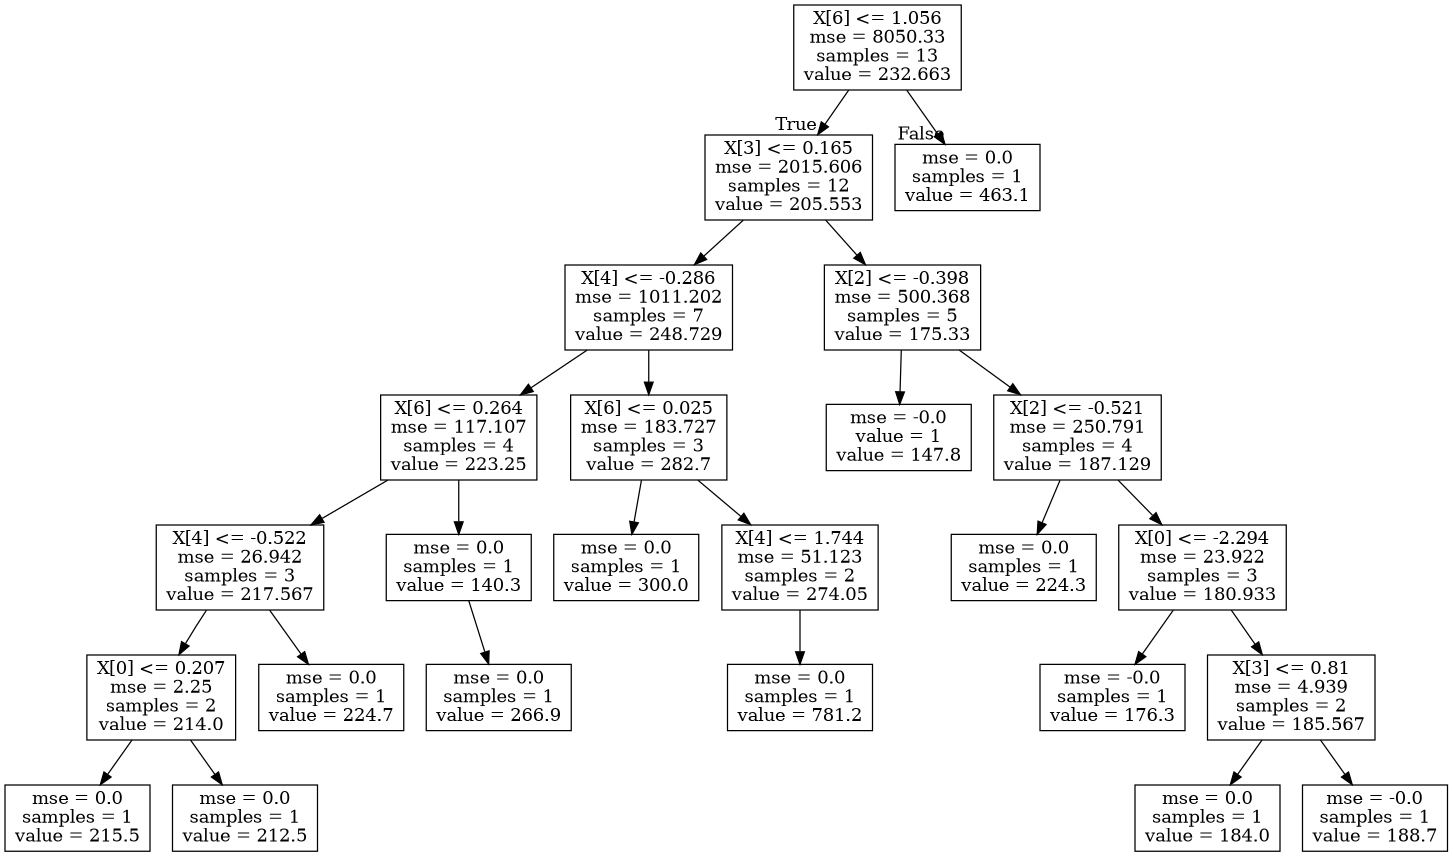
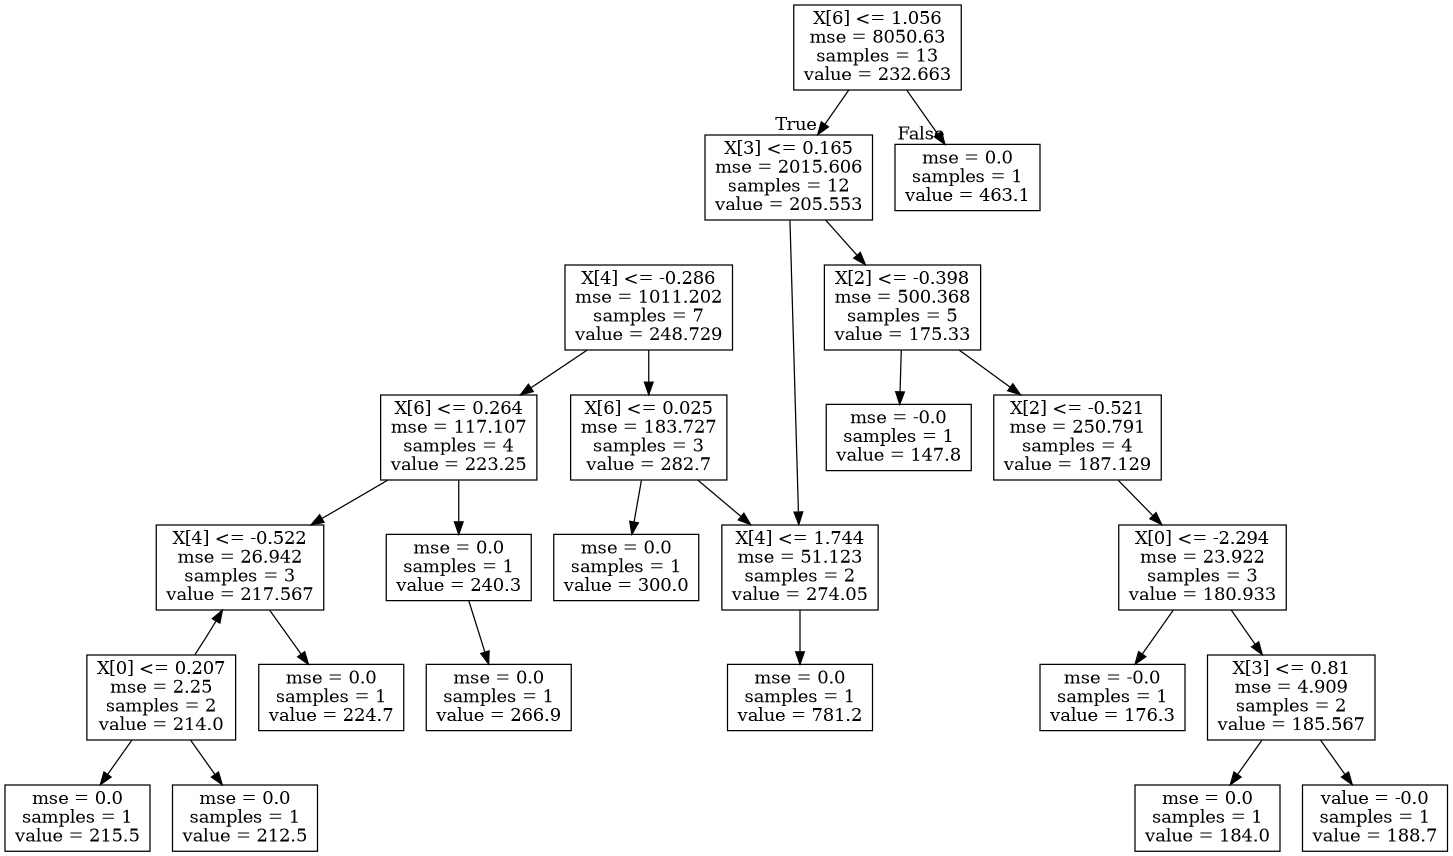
node "X[6] <= 1.056 mse = 8050.33 samples = 13 value = 232.663": label "X[6] <= 1.056 mse = 8050.33 samples = 13 value = 232.663" -> "X[6] <= 1.056 mse = 8050.63 samples = 13 value = 232.663"
edge "X[3] <= 0.165 mse = 2015.606 samples = 12 value = 205.553" -> "X[4] <= -0.286 mse = 1011.202 samples = 7 value = 248.729": now "X[3] <= 0.165 mse = 2015.606 samples = 12 value = 205.553" -> "X[4] <= 1.744 mse = 51.123 samples = 2 value = 274.05"
node "mse = -0.0 value = 1 value = 147.8": label "mse = -0.0 value = 1 value = 147.8" -> "mse = -0.0 samples = 1 value = 147.8"
node "mse = 0.0 samples = 1 value = 140.3": label "mse = 0.0 samples = 1 value = 140.3" -> "mse = 0.0 samples = 1 value = 240.3"
node "mse = 0.0 samples = 1 value = 224.3": removed
edge "X[4] <= -0.522 mse = 26.942 samples = 3 value = 217.567" -> "X[0] <= 0.207 mse = 2.25 samples = 2 value = 214.0": reversed
node "X[3] <= 0.81 mse = 4.939 samples = 2 value = 185.567": label "X[3] <= 0.81 mse = 4.939 samples = 2 value = 185.567" -> "X[3] <= 0.81 mse = 4.909 samples = 2 value = 185.567"
node "mse = -0.0 samples = 1 value = 188.7": label "mse = -0.0 samples = 1 value = 188.7" -> "value = -0.0 samples = 1 value = 188.7"
